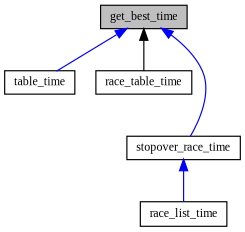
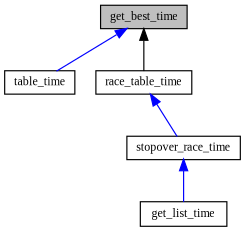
edge "stopover_race_time" -> "get_best_time": now "stopover_race_time" -> "race_table_time"
node "race_list_time": label "race_list_time" -> "get_list_time"
